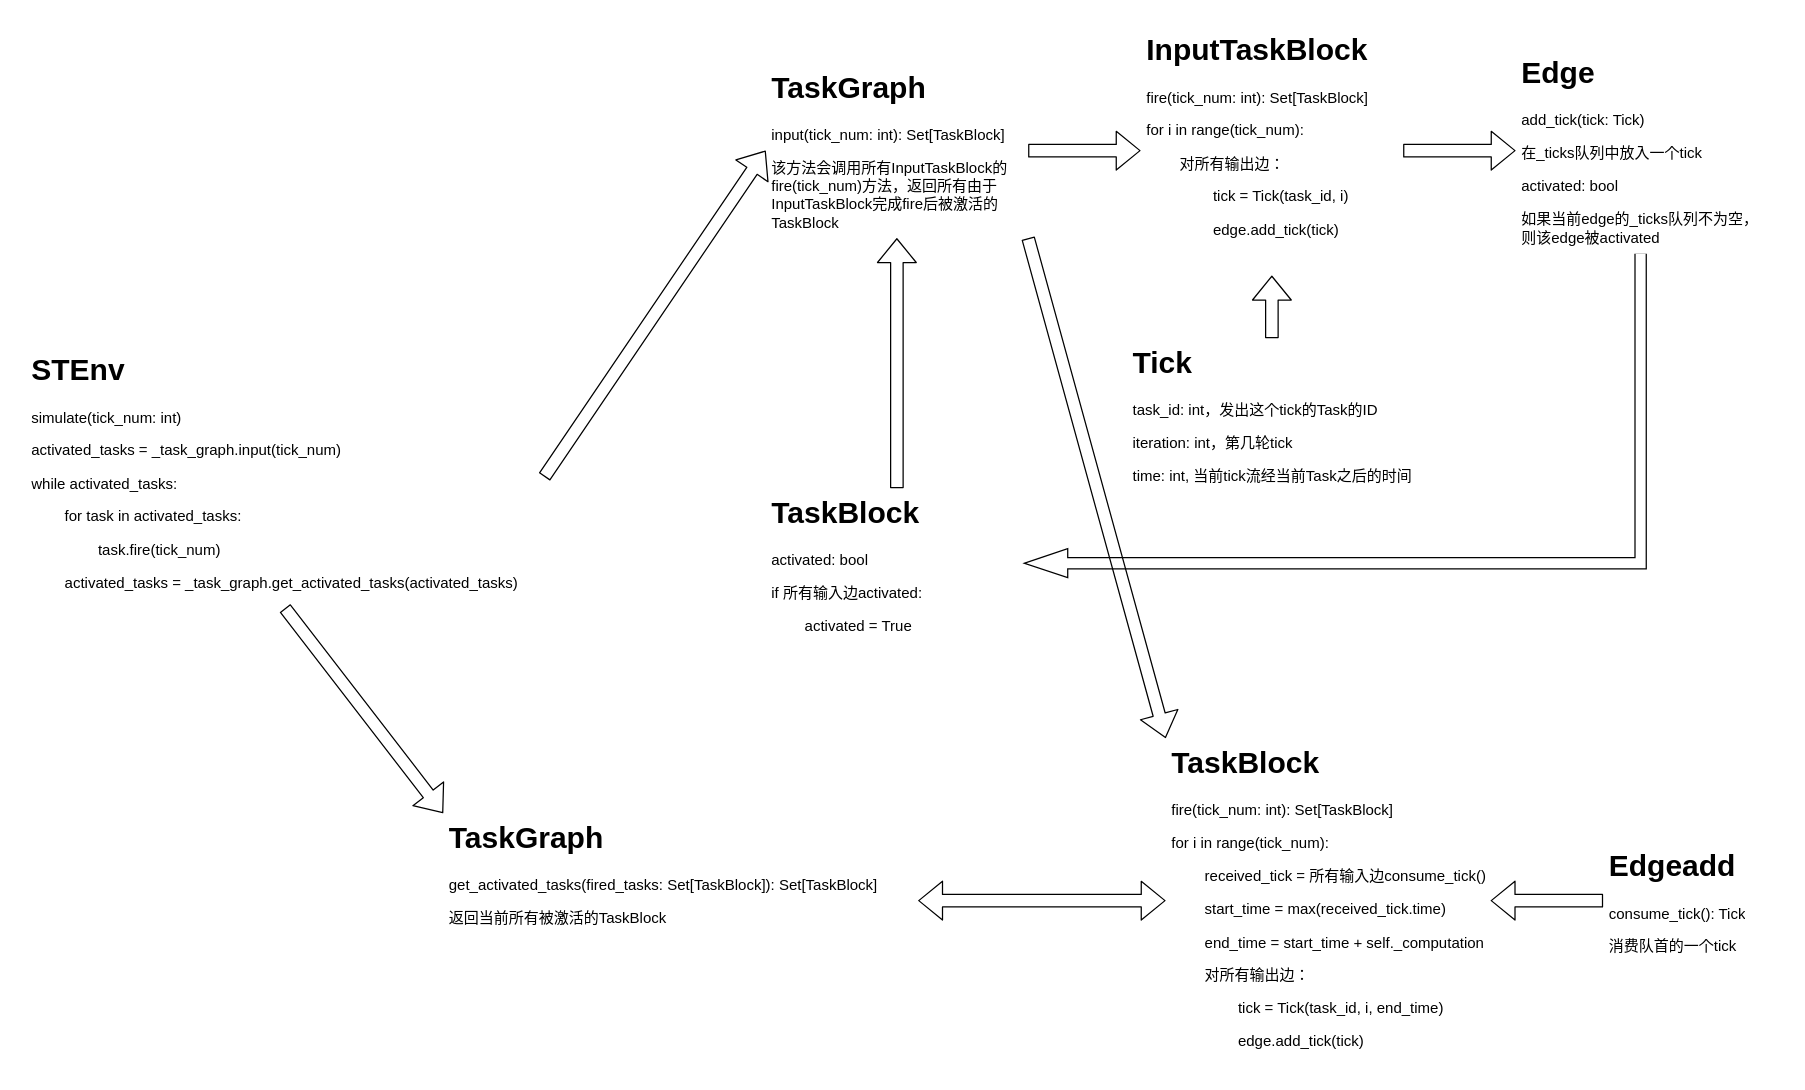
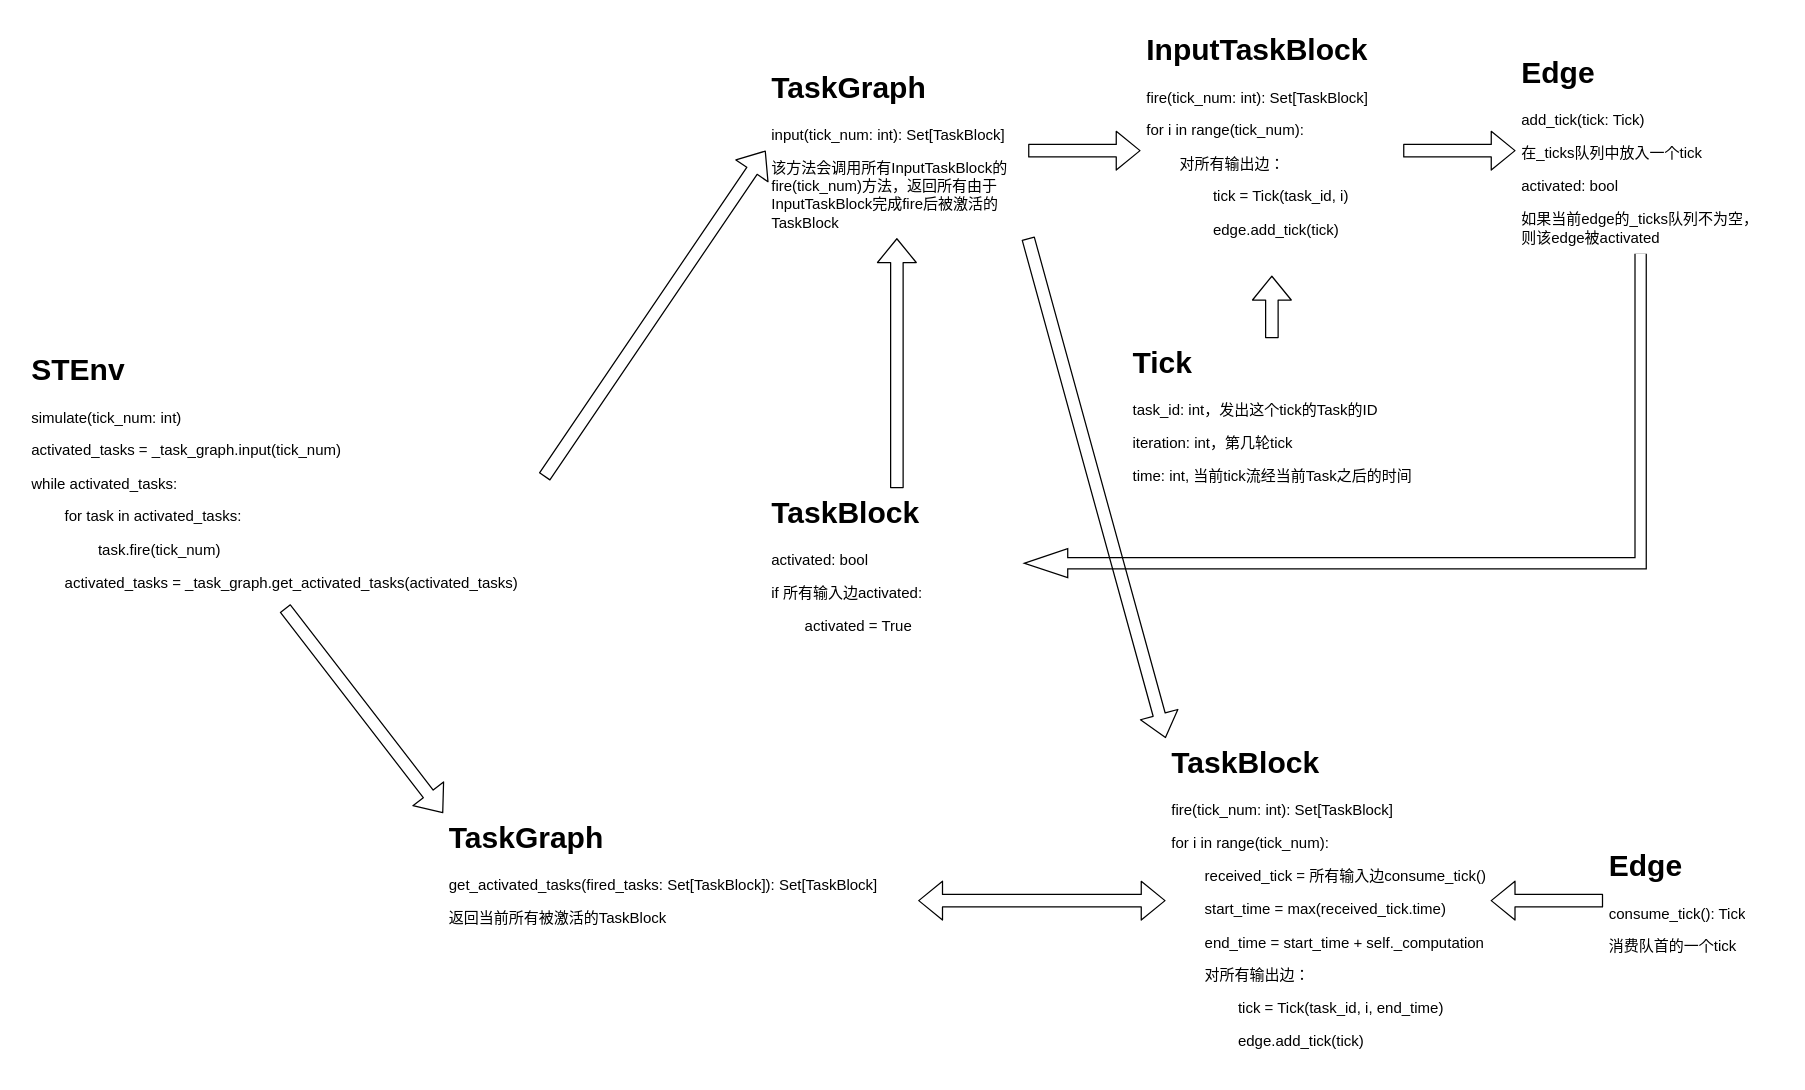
node "Edgeaddconsume_tick(): Tick 消费队首的一个tick": label "Edgeaddconsume_tick(): Tick 消费队首的一个tick" -> "Edgeconsume_tick(): Tick 消费队首的一个tick"
